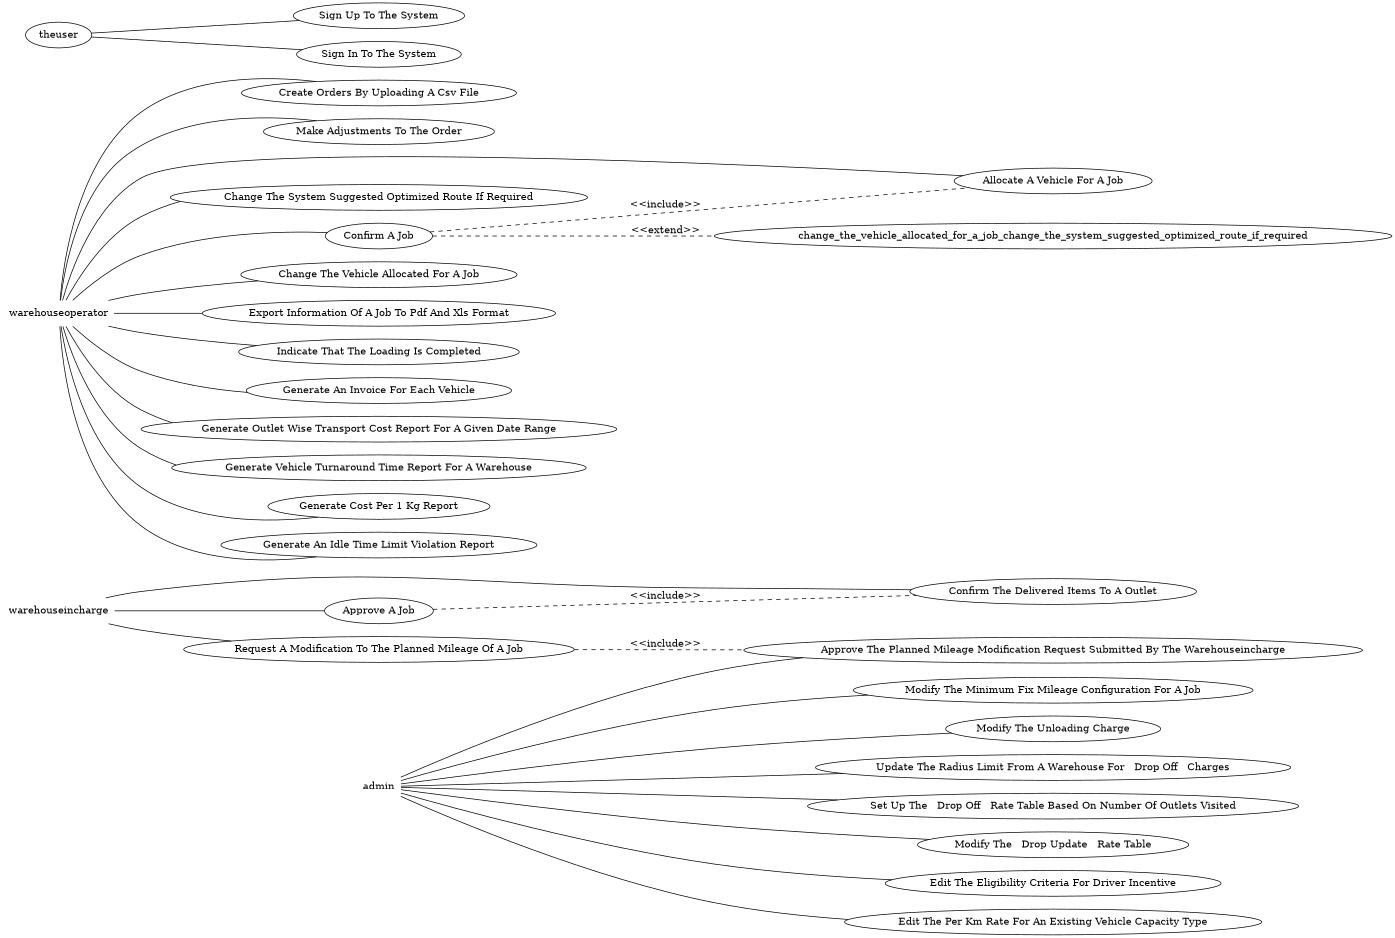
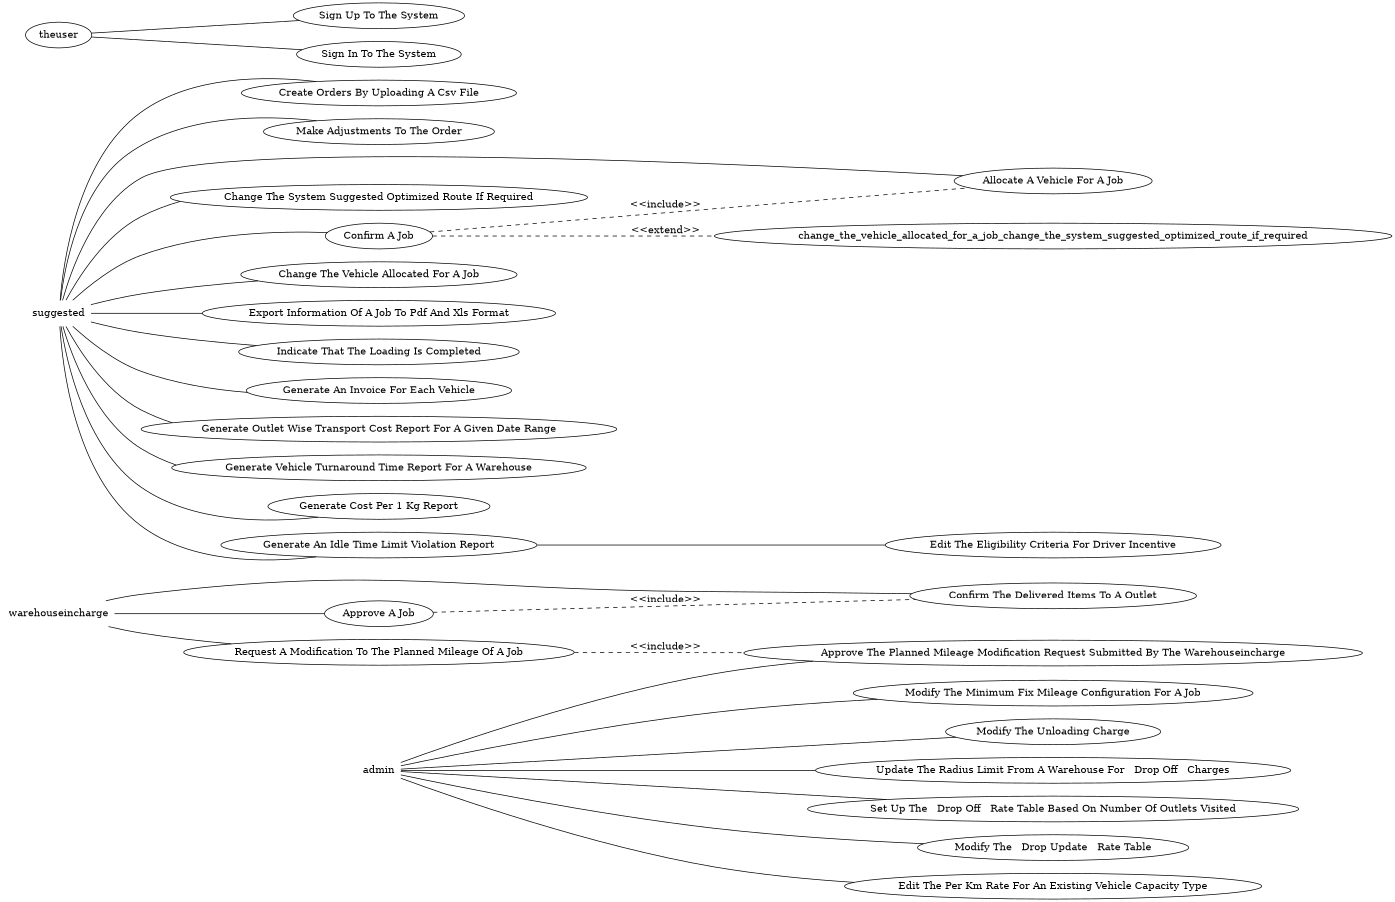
node "warehouseoperator": label "warehouseoperator" -> "suggested"
edge "admin" -- "Edit The Eligibility Criteria For Driver Incentive": now "Generate An Idle Time Limit Violation Report" -- "Edit The Eligibility Criteria For Driver Incentive"
